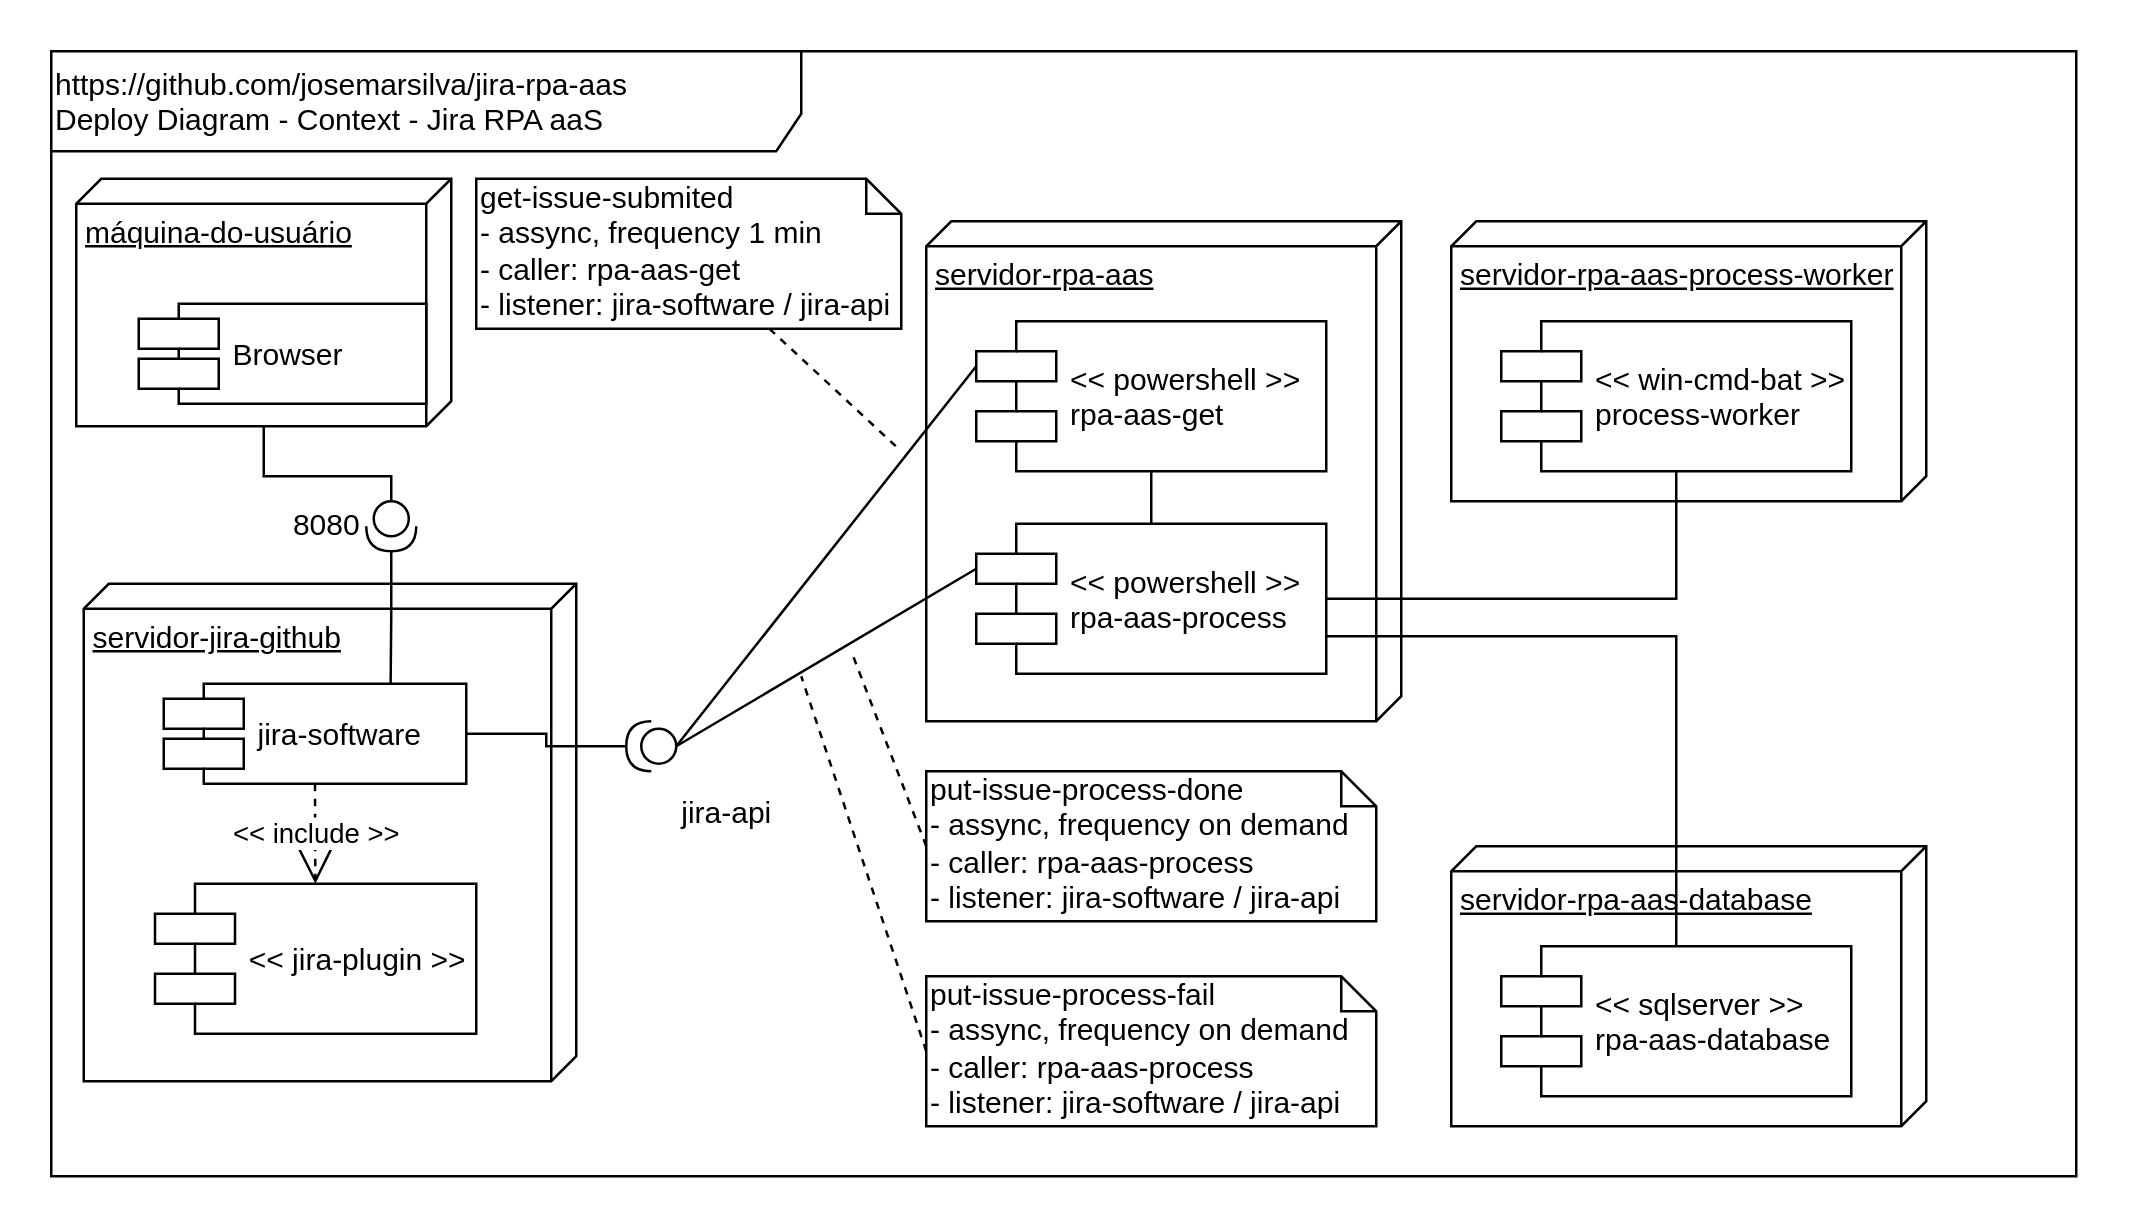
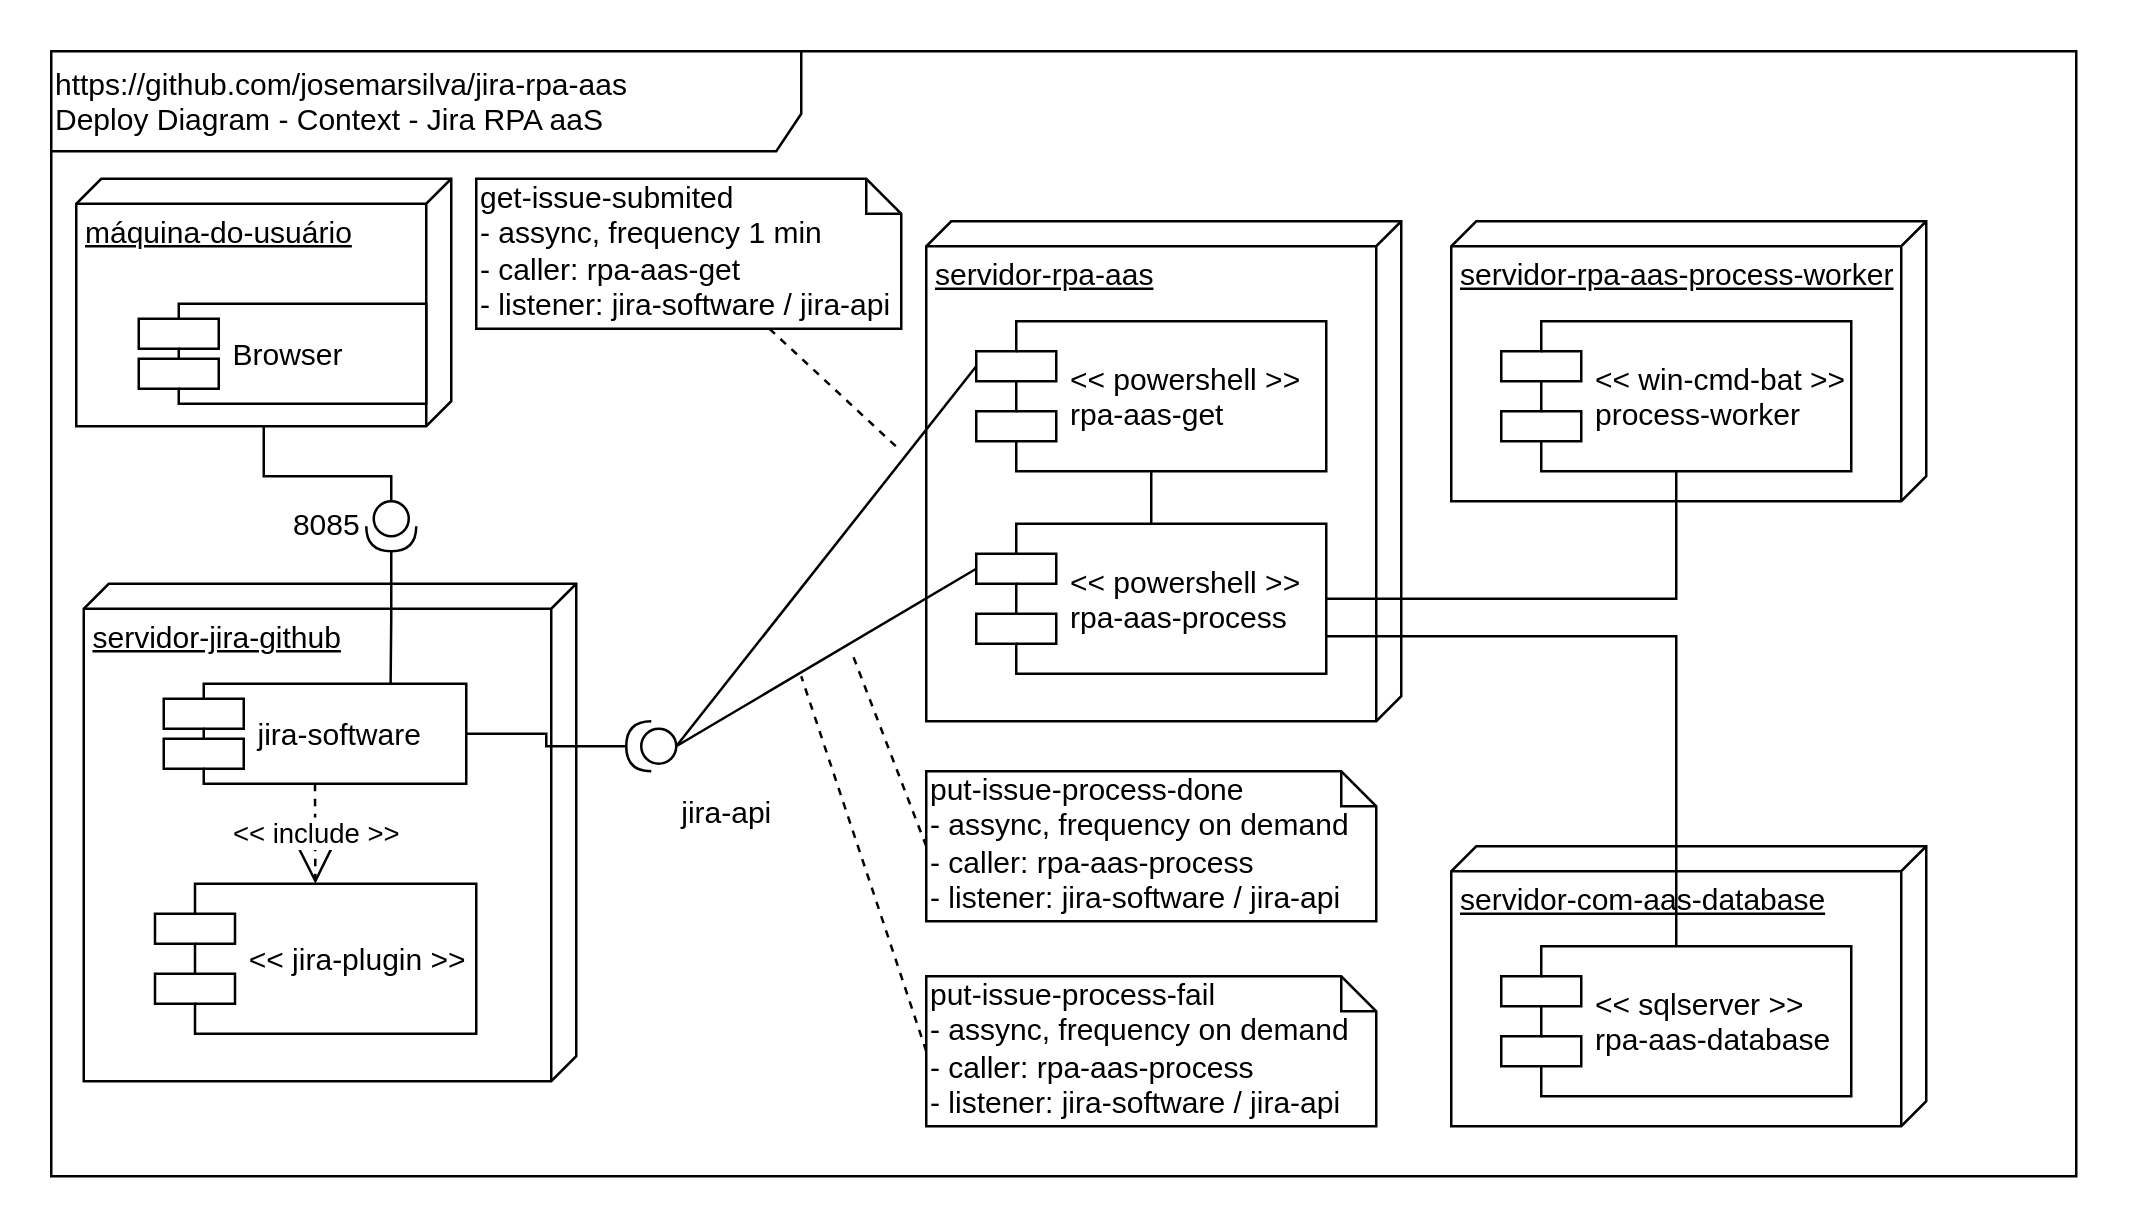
node "8080": label "8080" -> "8085"
node "servidor-rpa-aas-database": label "servidor-rpa-aas-database" -> "servidor-com-aas-database"
